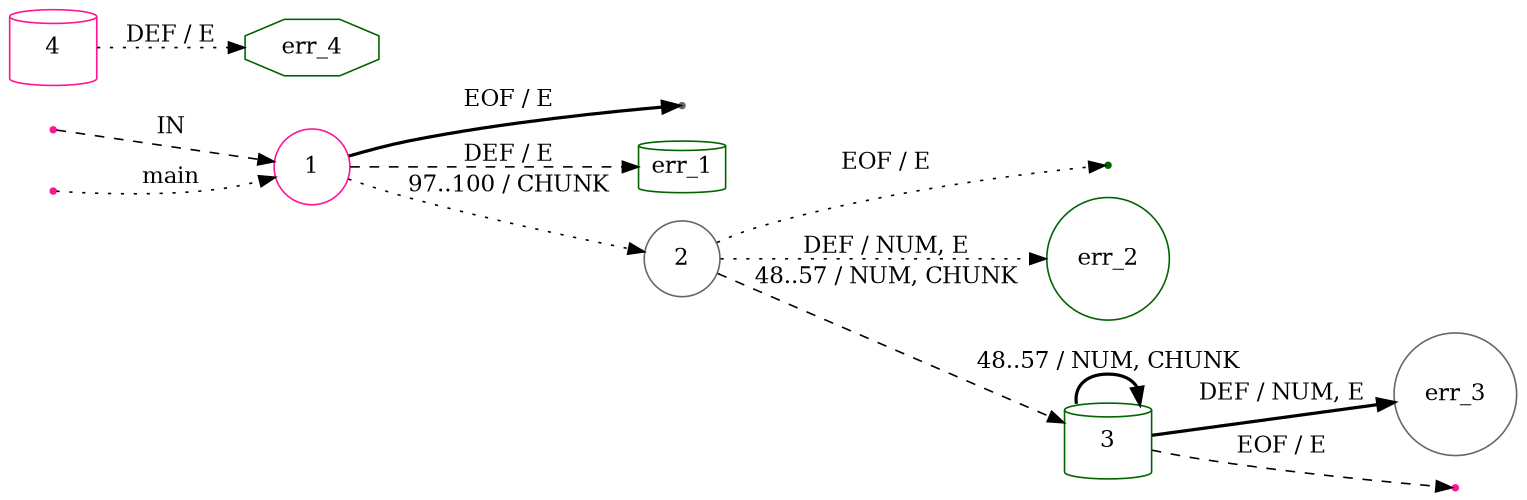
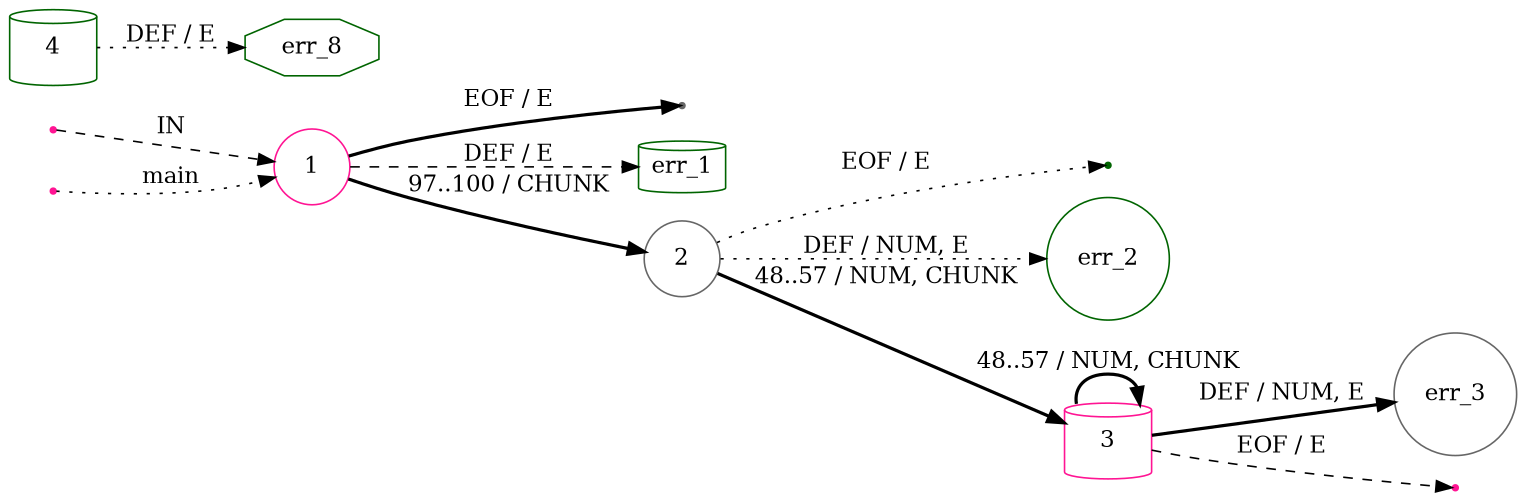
node "4": color deeppink -> darkgreen
node "err_4": label "err_4" -> "err_8"
edge "1" -> "2": style dotted -> bold
edge "2" -> "3": style dashed -> bold
node "3": color darkgreen -> deeppink
